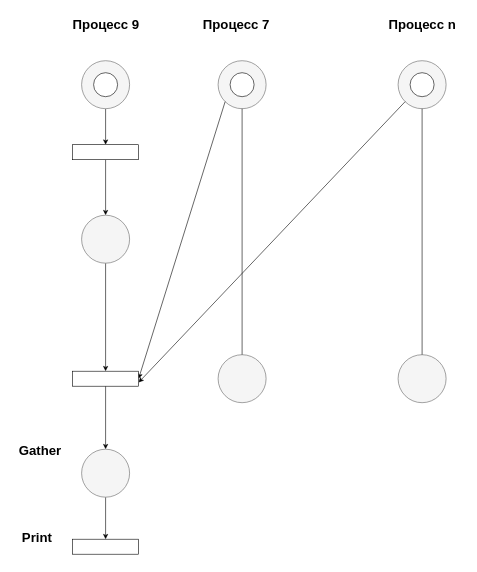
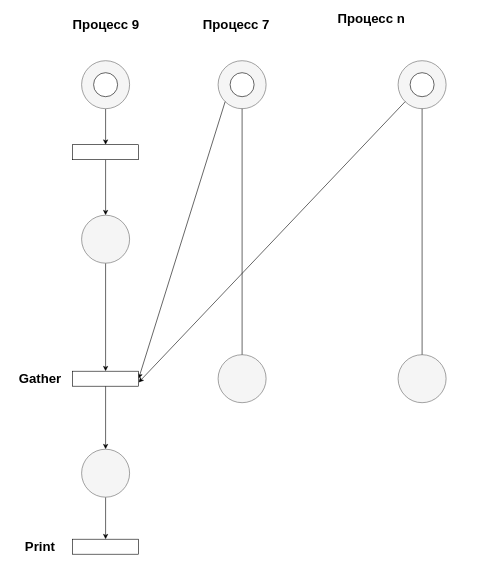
node "Процесс n": moved (422, 25) -> (371, 19)
node "Gather": moved (40, 451) -> (40, 379)
node "Print": moved (37, 538) -> (40, 547)
